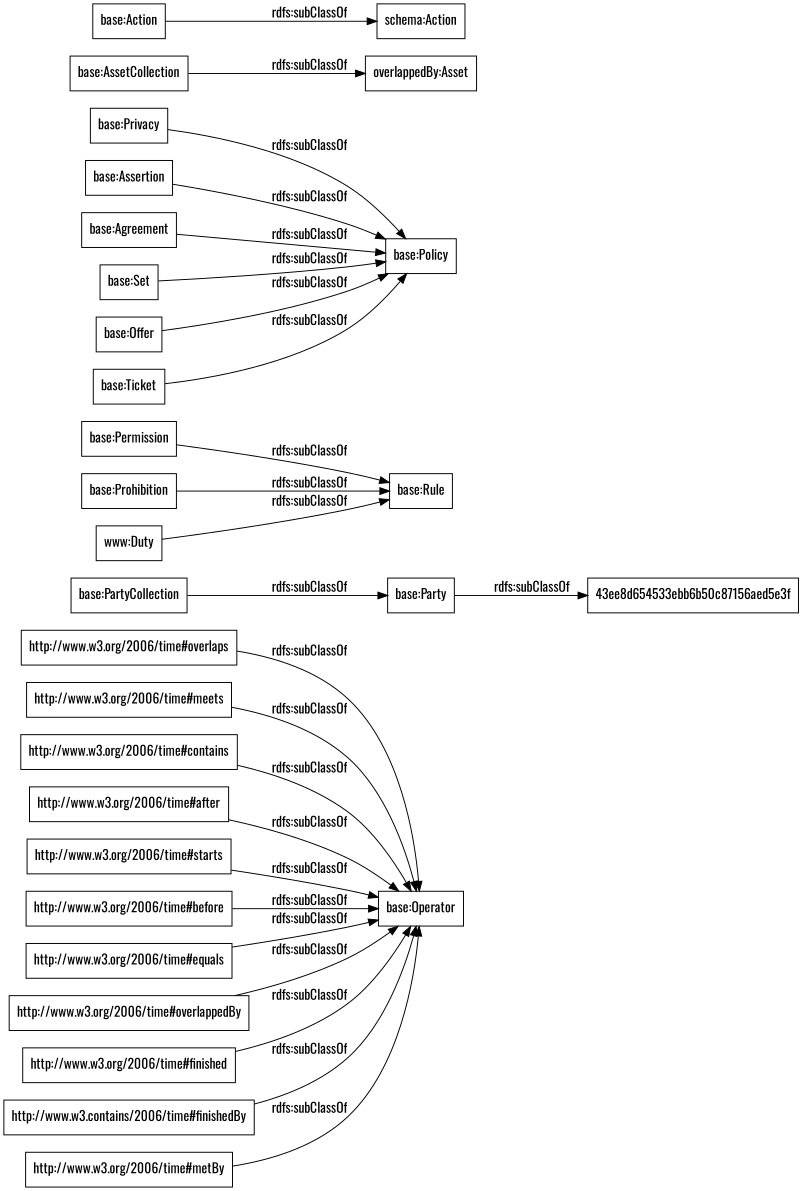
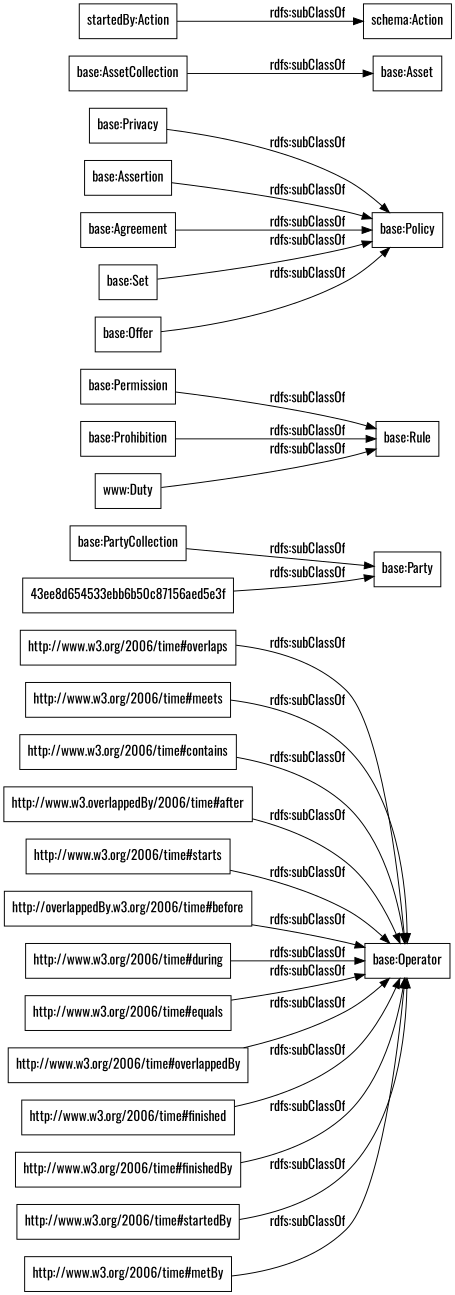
node "base:Action": label "base:Action" -> "startedBy:Action"
node "overlappedBy:Asset": label "overlappedBy:Asset" -> "base:Asset"
node "base:Ticket": removed
edge "base:Party" -> "43ee8d654533ebb6b50c87156aed5e3f": reversed
node "http://www.w3.org/2006/time#after": label "http://www.w3.org/2006/time#after" -> "http://www.w3.overlappedBy/2006/time#after"
node "http://www.w3.org/2006/time#before": label "http://www.w3.org/2006/time#before" -> "http://overlappedBy.w3.org/2006/time#before"
node "http://www.w3.org/2006/time#during": added
node "http://www.w3.contains/2006/time#finishedBy": label "http://www.w3.contains/2006/time#finishedBy" -> "http://www.w3.org/2006/time#finishedBy"
node "http://www.w3.org/2006/time#startedBy": added
